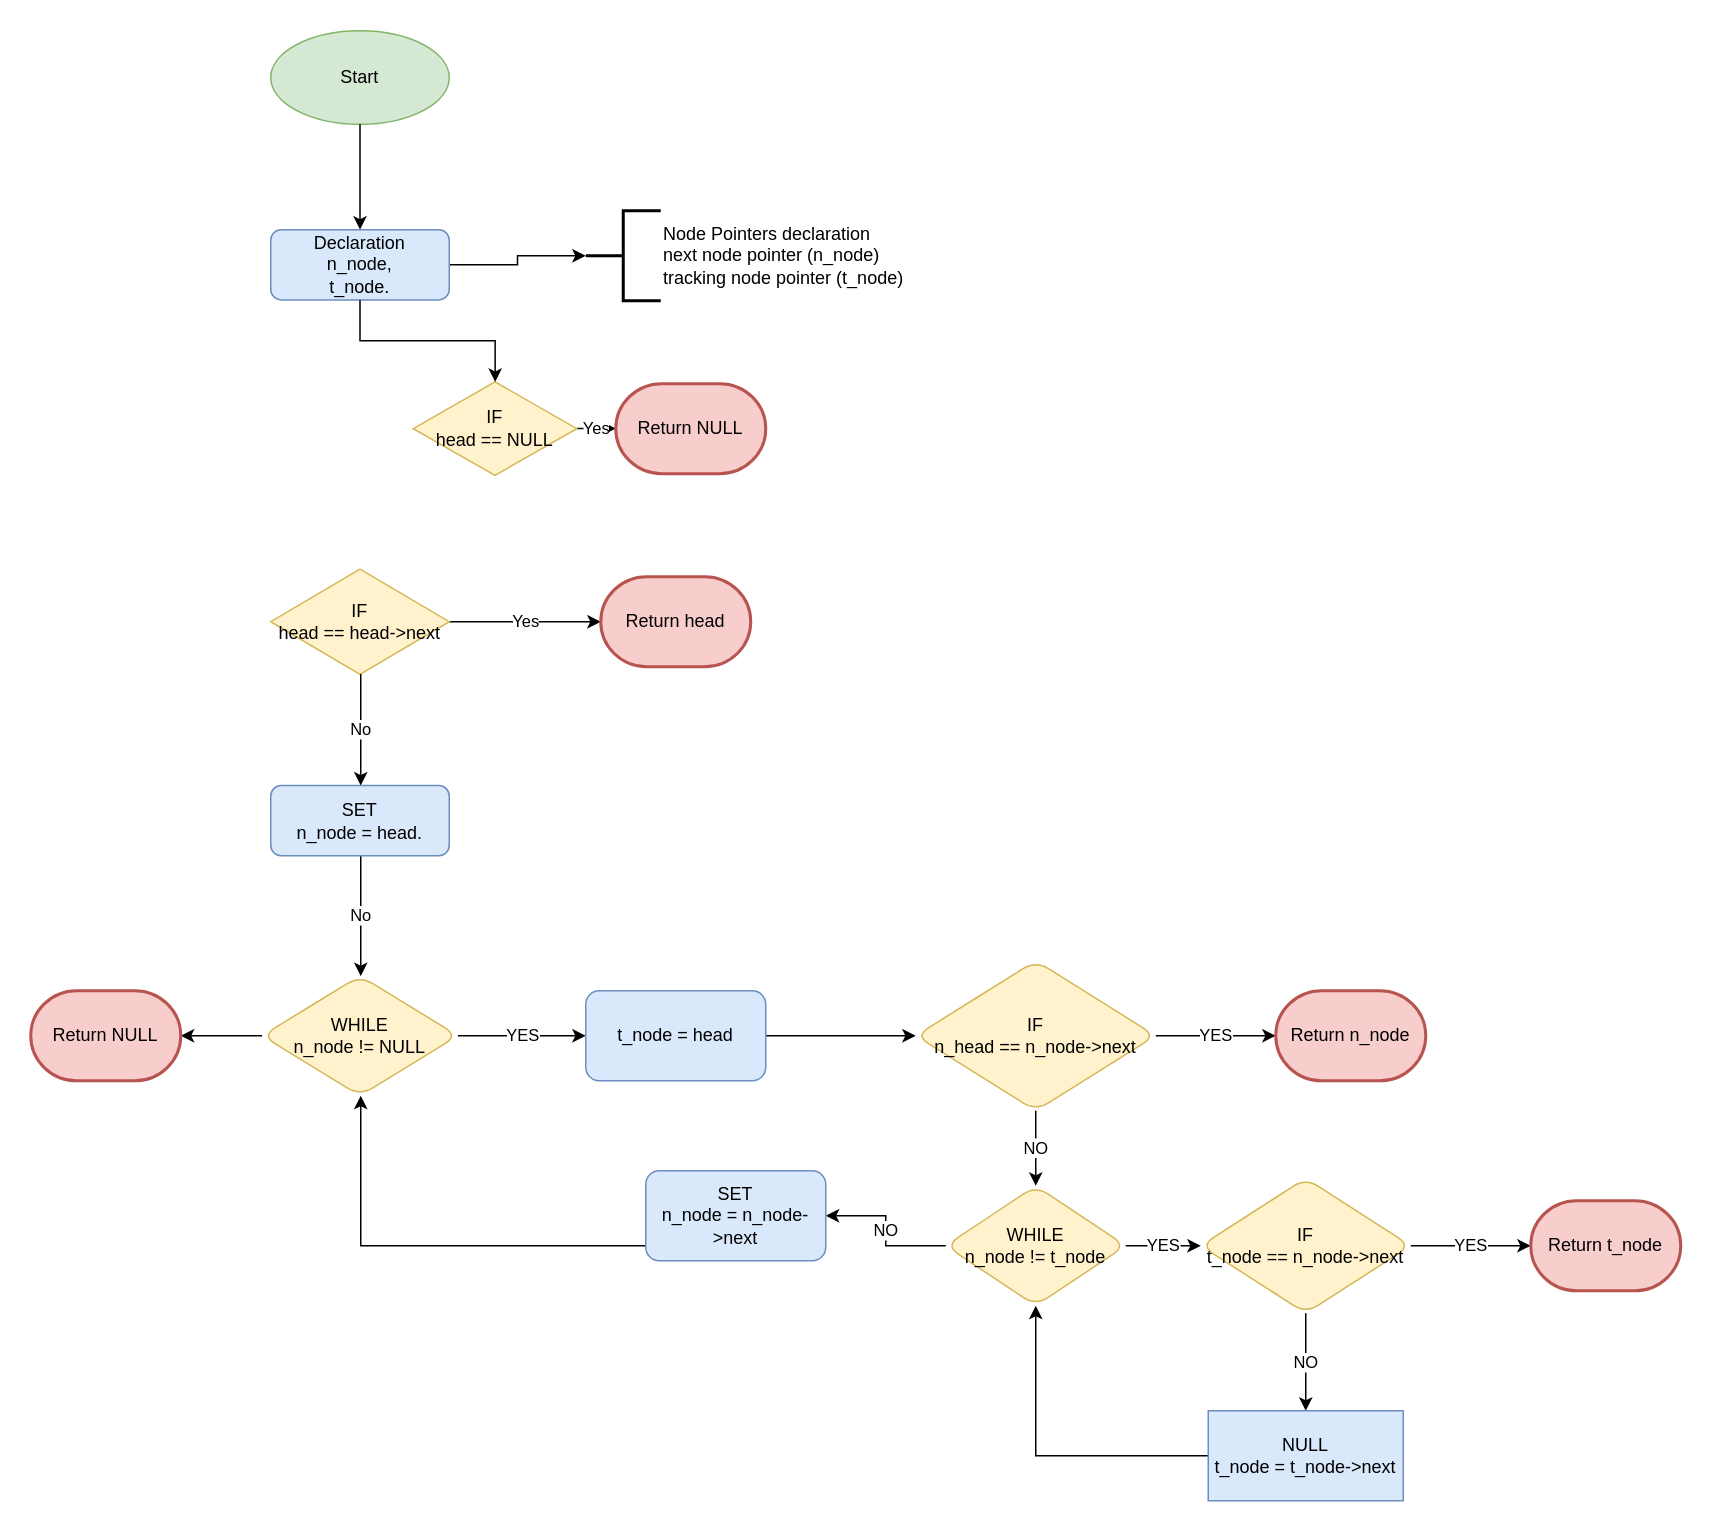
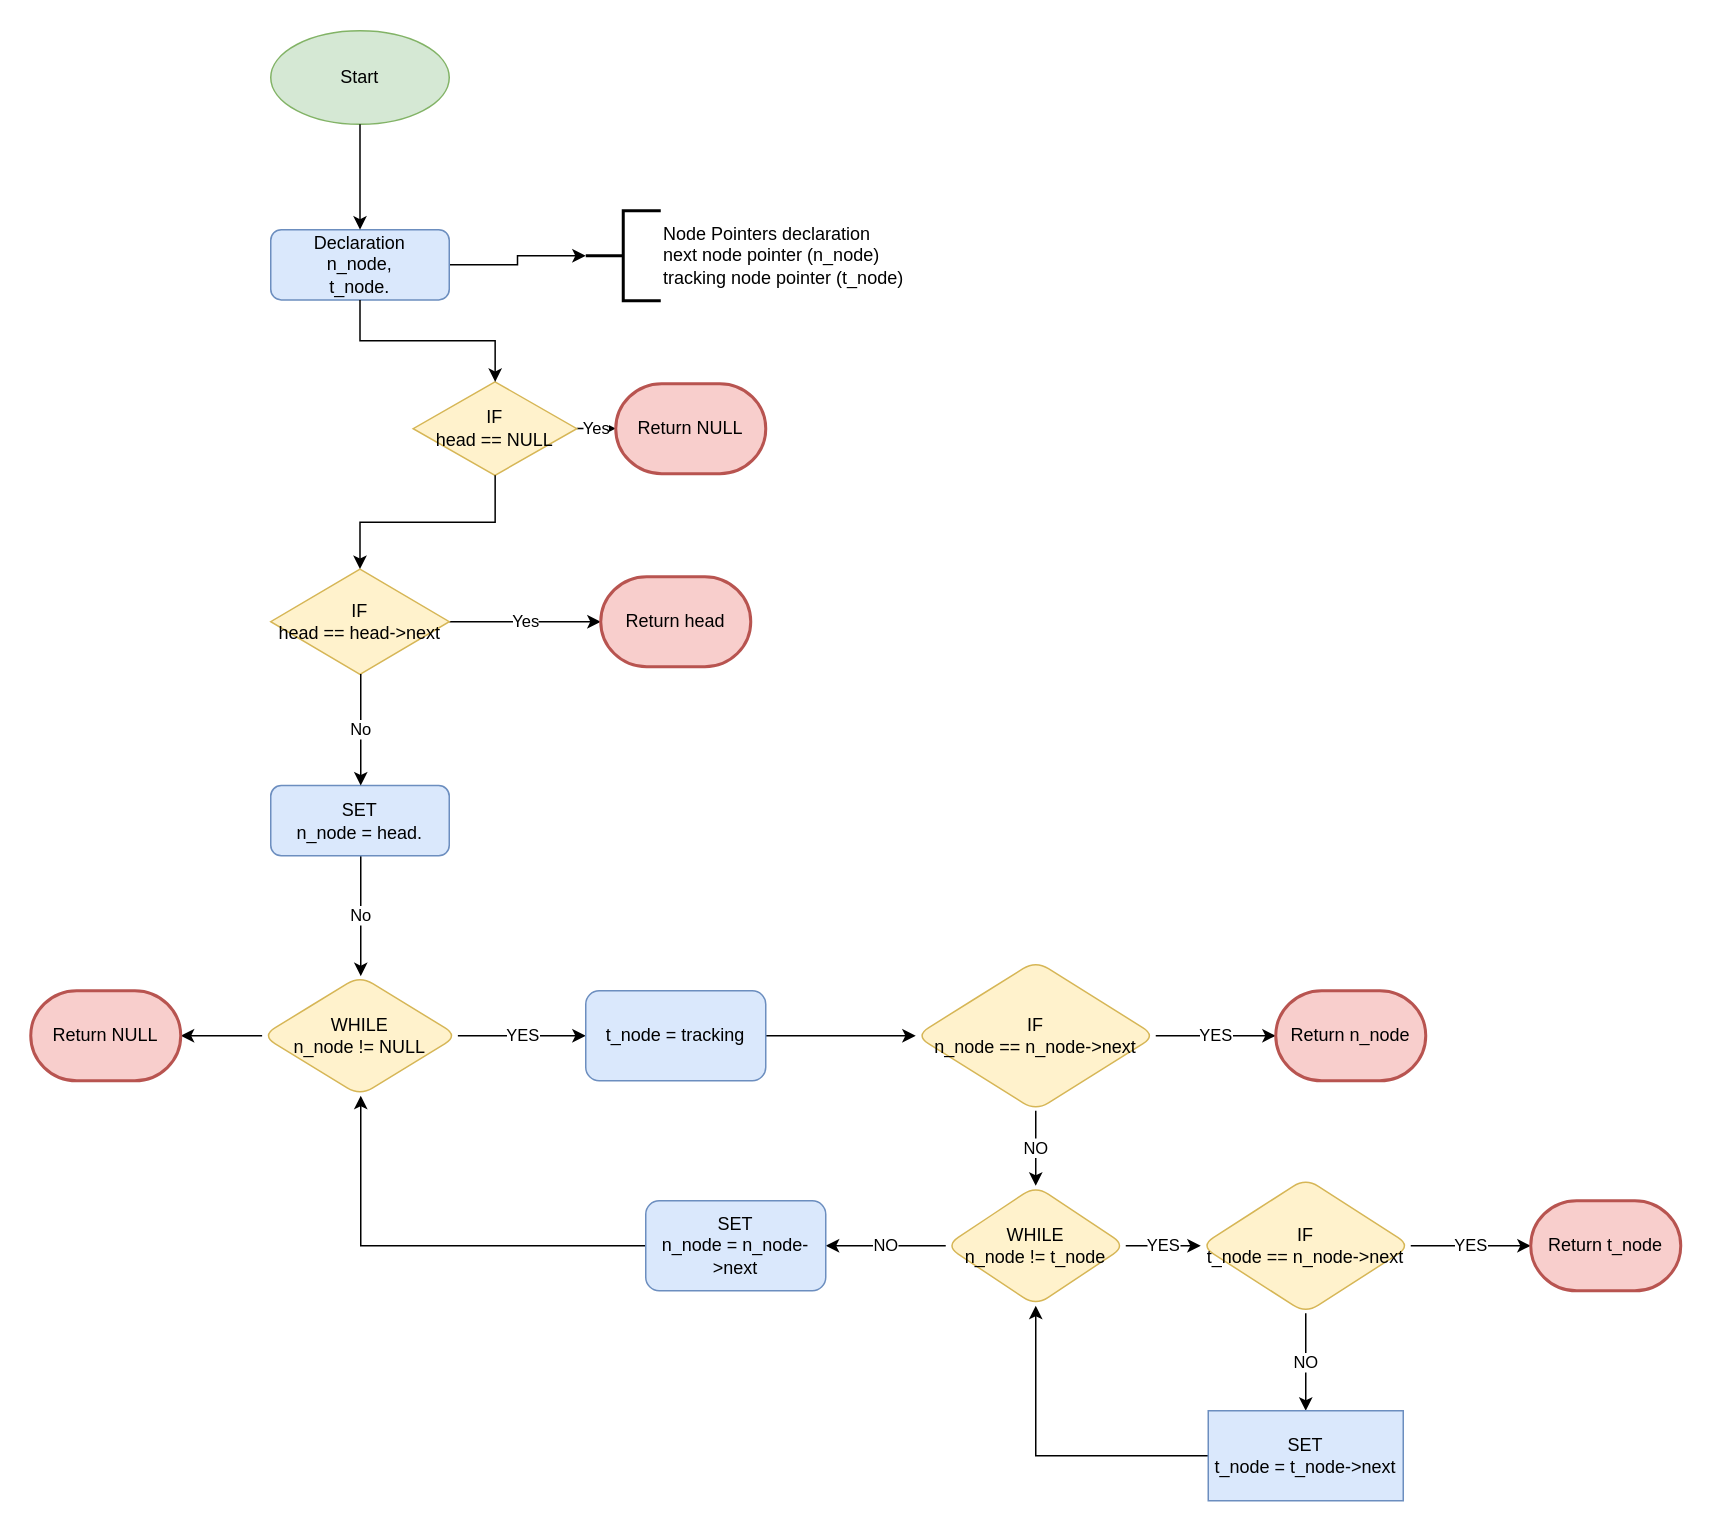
edge "IF head == NULL" -> "IF head == head->next": added
node "t_node = head": label "t_node = head" -> "t_node = tracking"
node "IF n_head == n_node->next": label "IF n_head == n_node->next" -> "IF n_node == n_node->next"
node "SET n_node = n_node->next": moved (736, 1216) -> (736, 1246)
node "NULL t_node = t_node->next": label "NULL t_node = t_node->next" -> "SET t_node = t_node->next"
